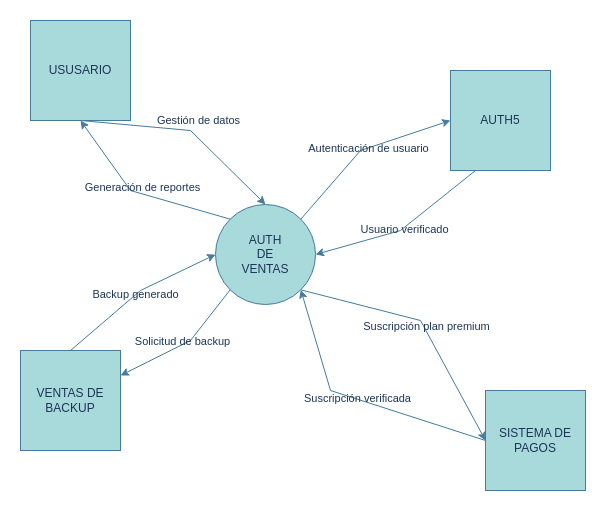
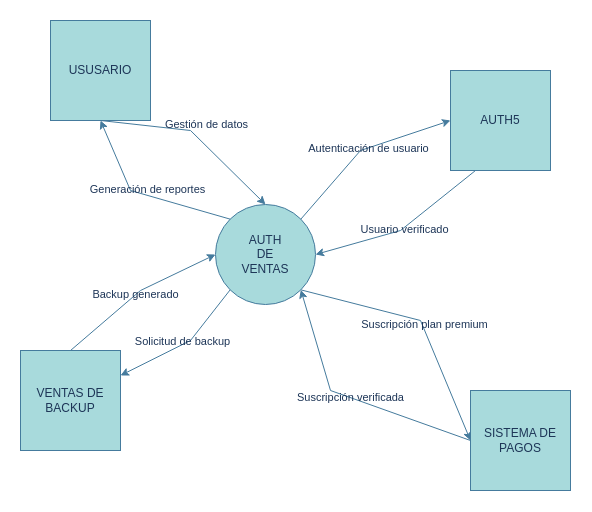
node "USUSARIO": moved (81, 71) -> (101, 71)
node "SISTEMA DE PAGOS": moved (536, 441) -> (521, 441)
